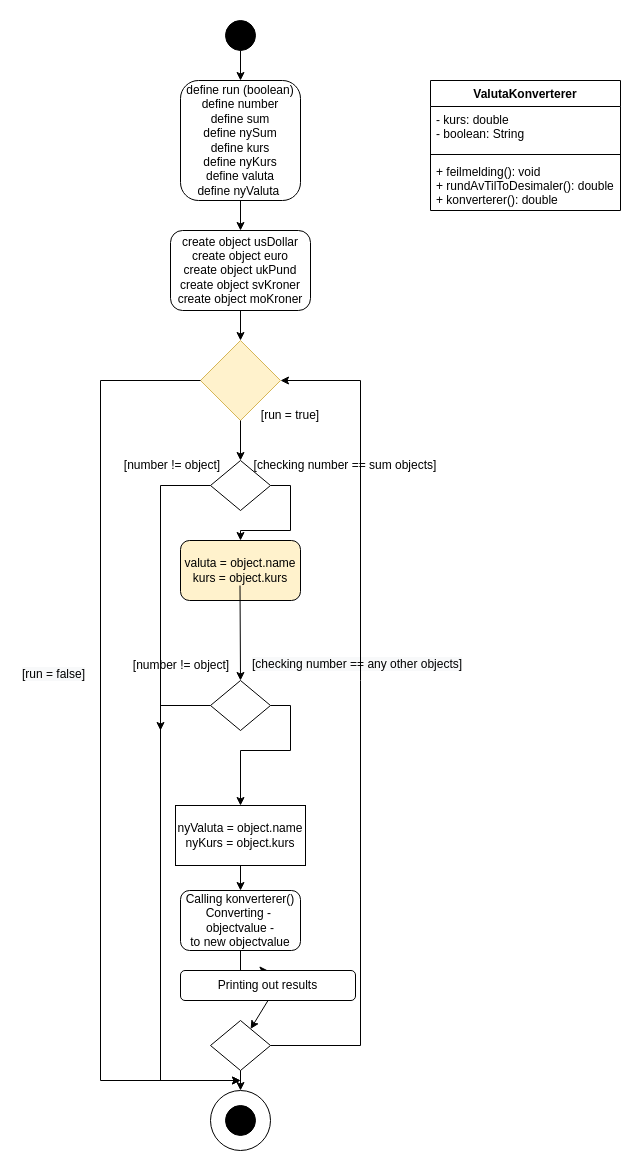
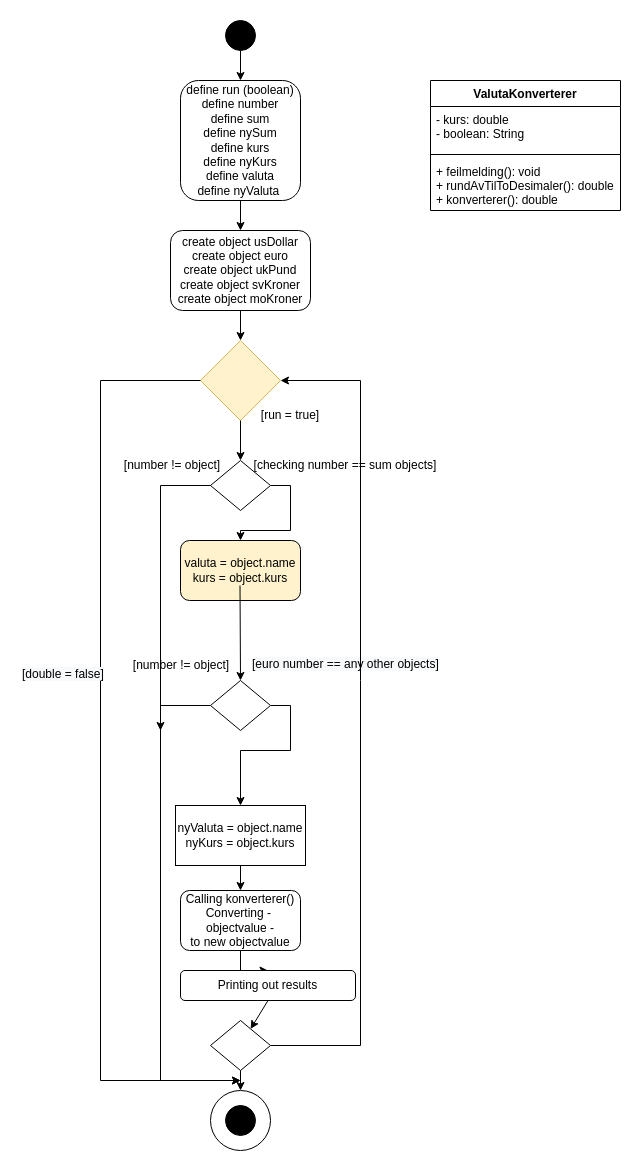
node "[checking number == any other objects]": label "[checking number == any other objects]" -> "[euro number == any other objects]"
node "[run = false]": label "[run = false]" -> "[double = false]"
